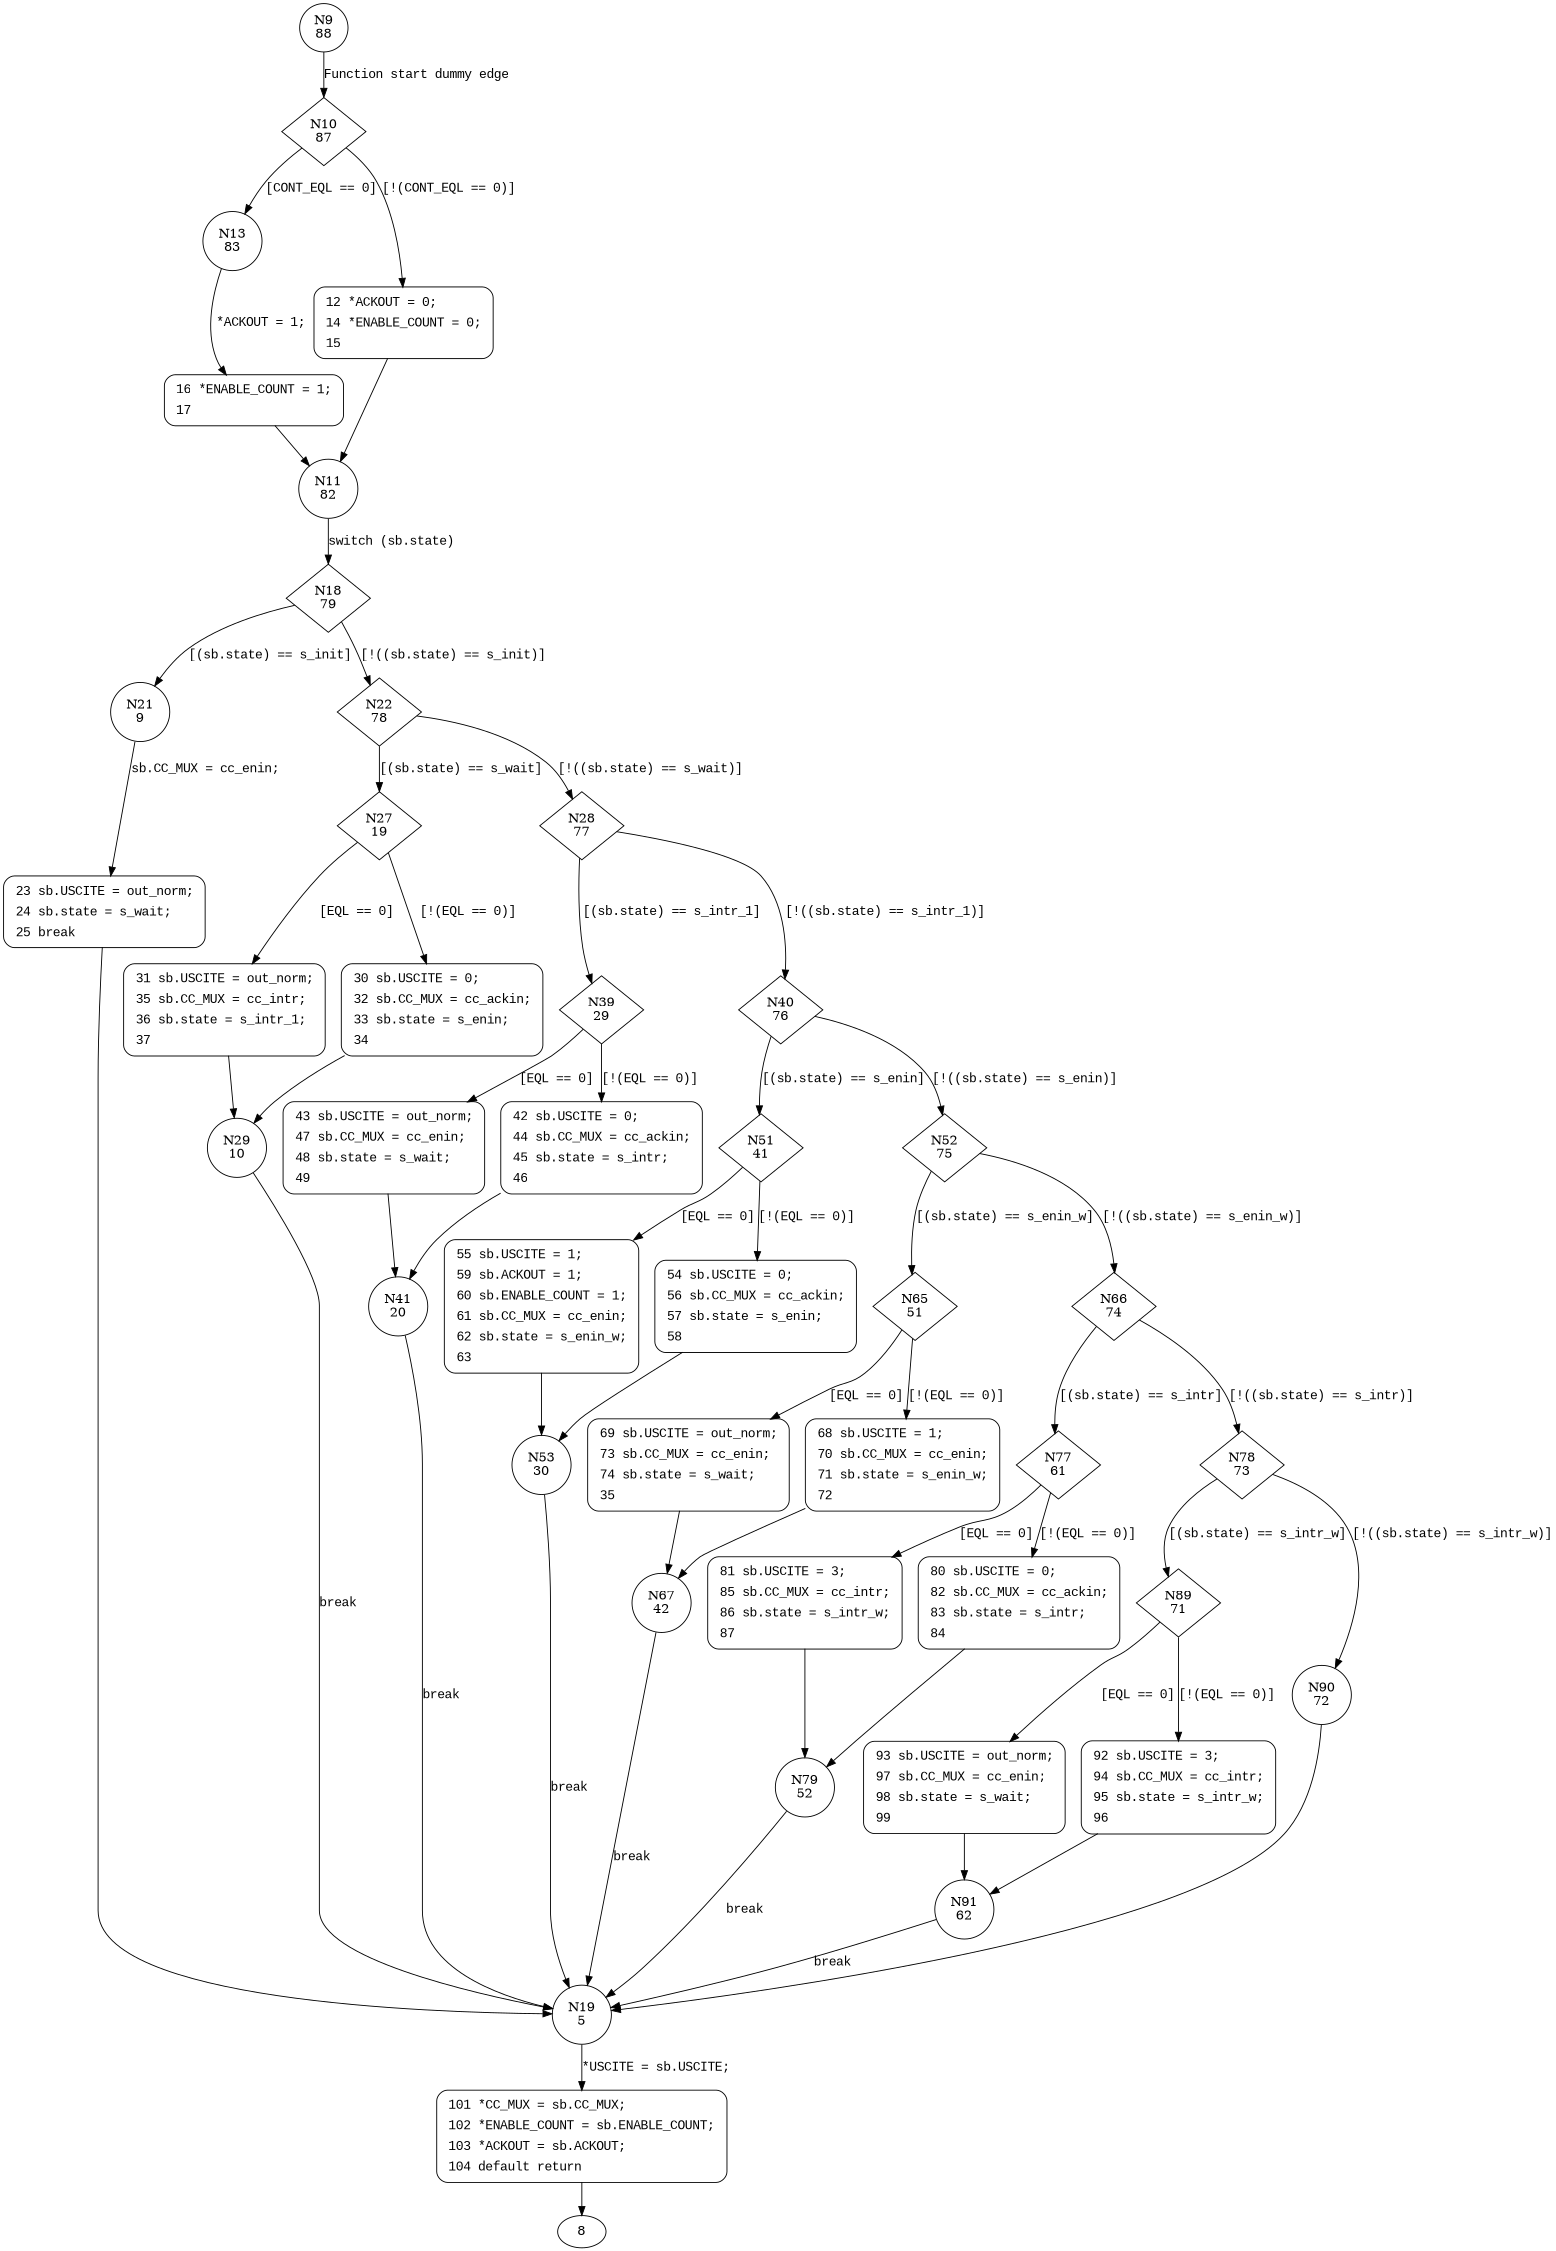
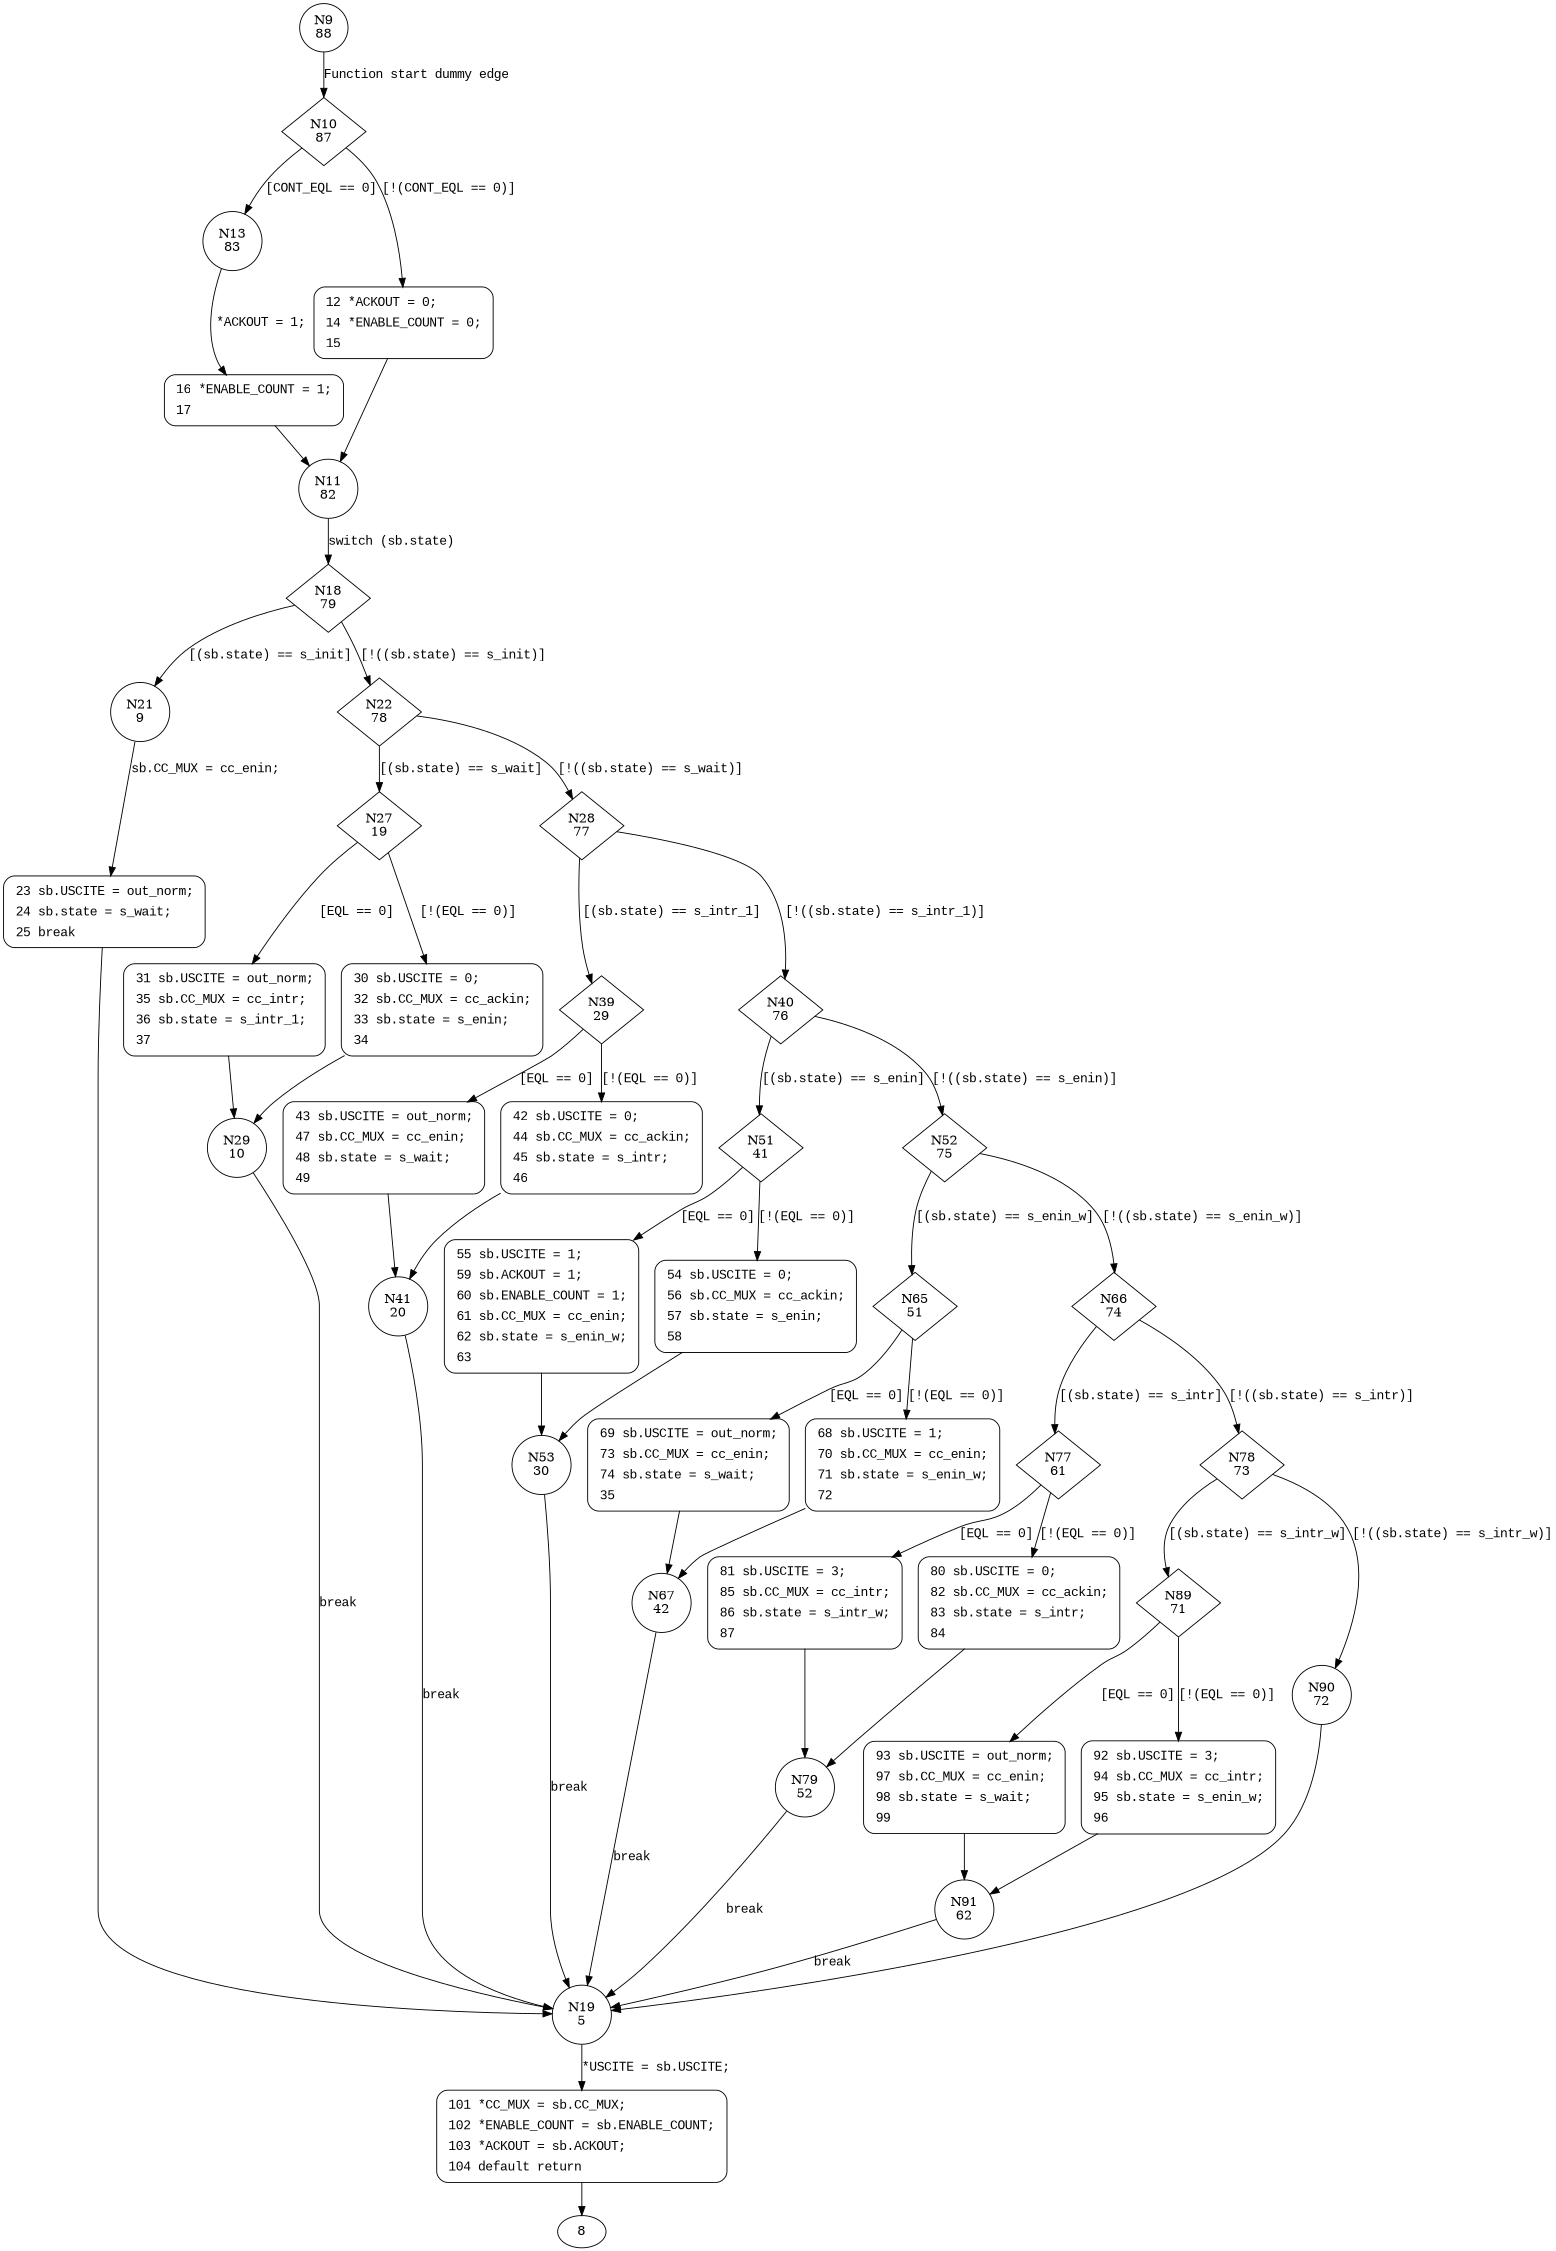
node "92": text "sb.state = s_intr_w;" -> "sb.state = s_enin_w;"
